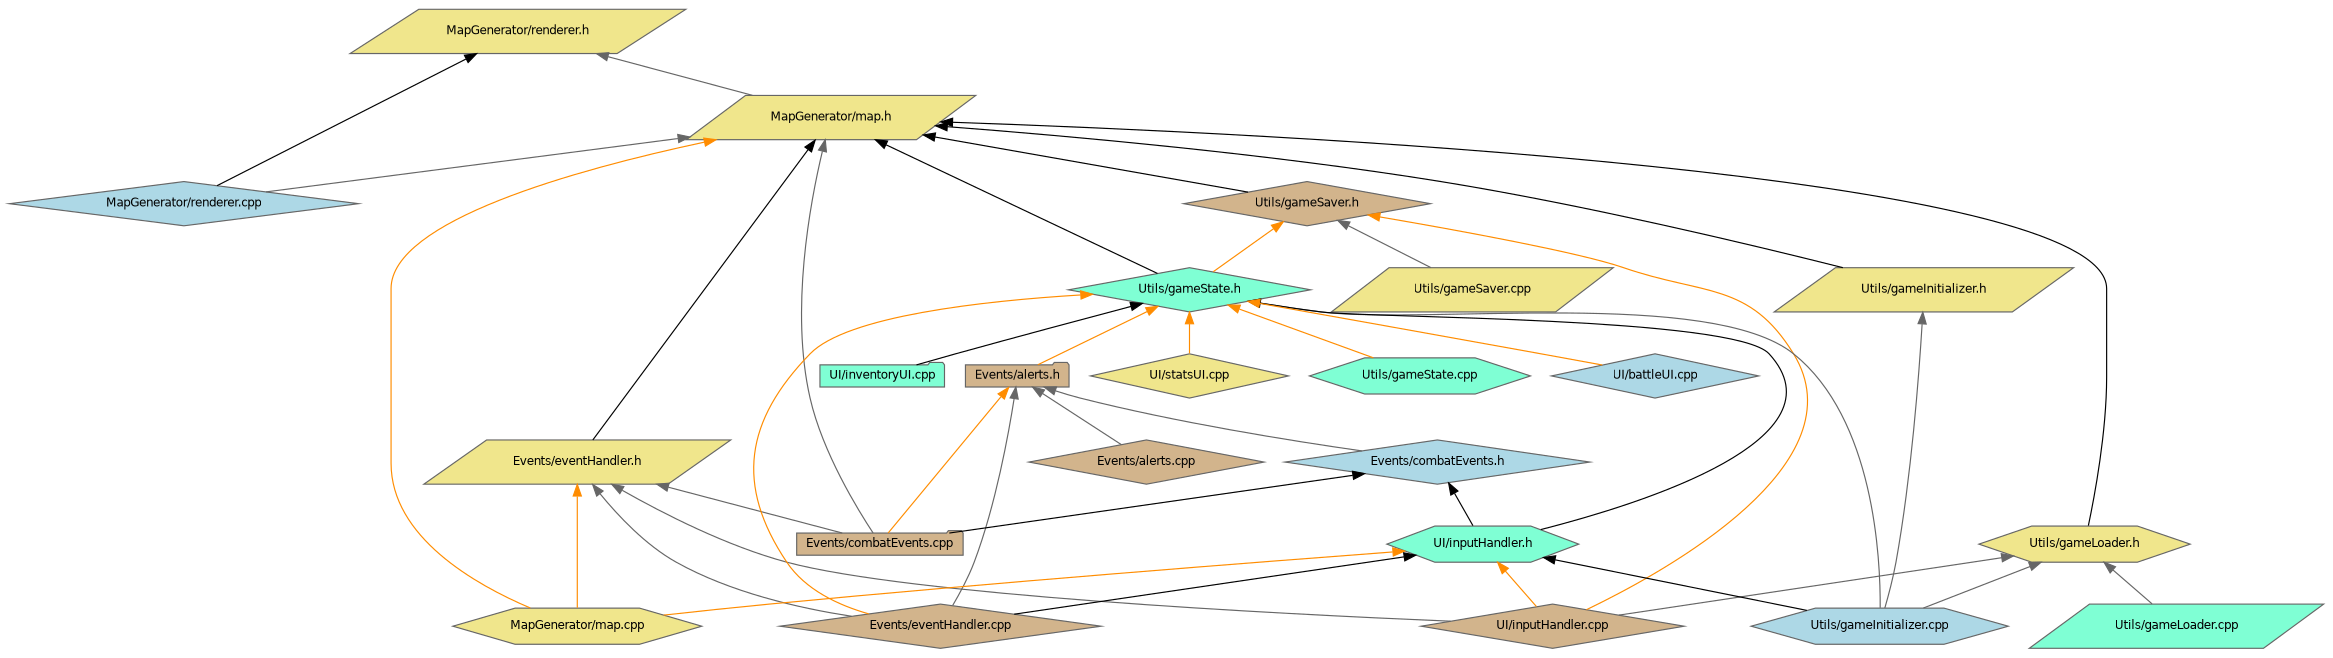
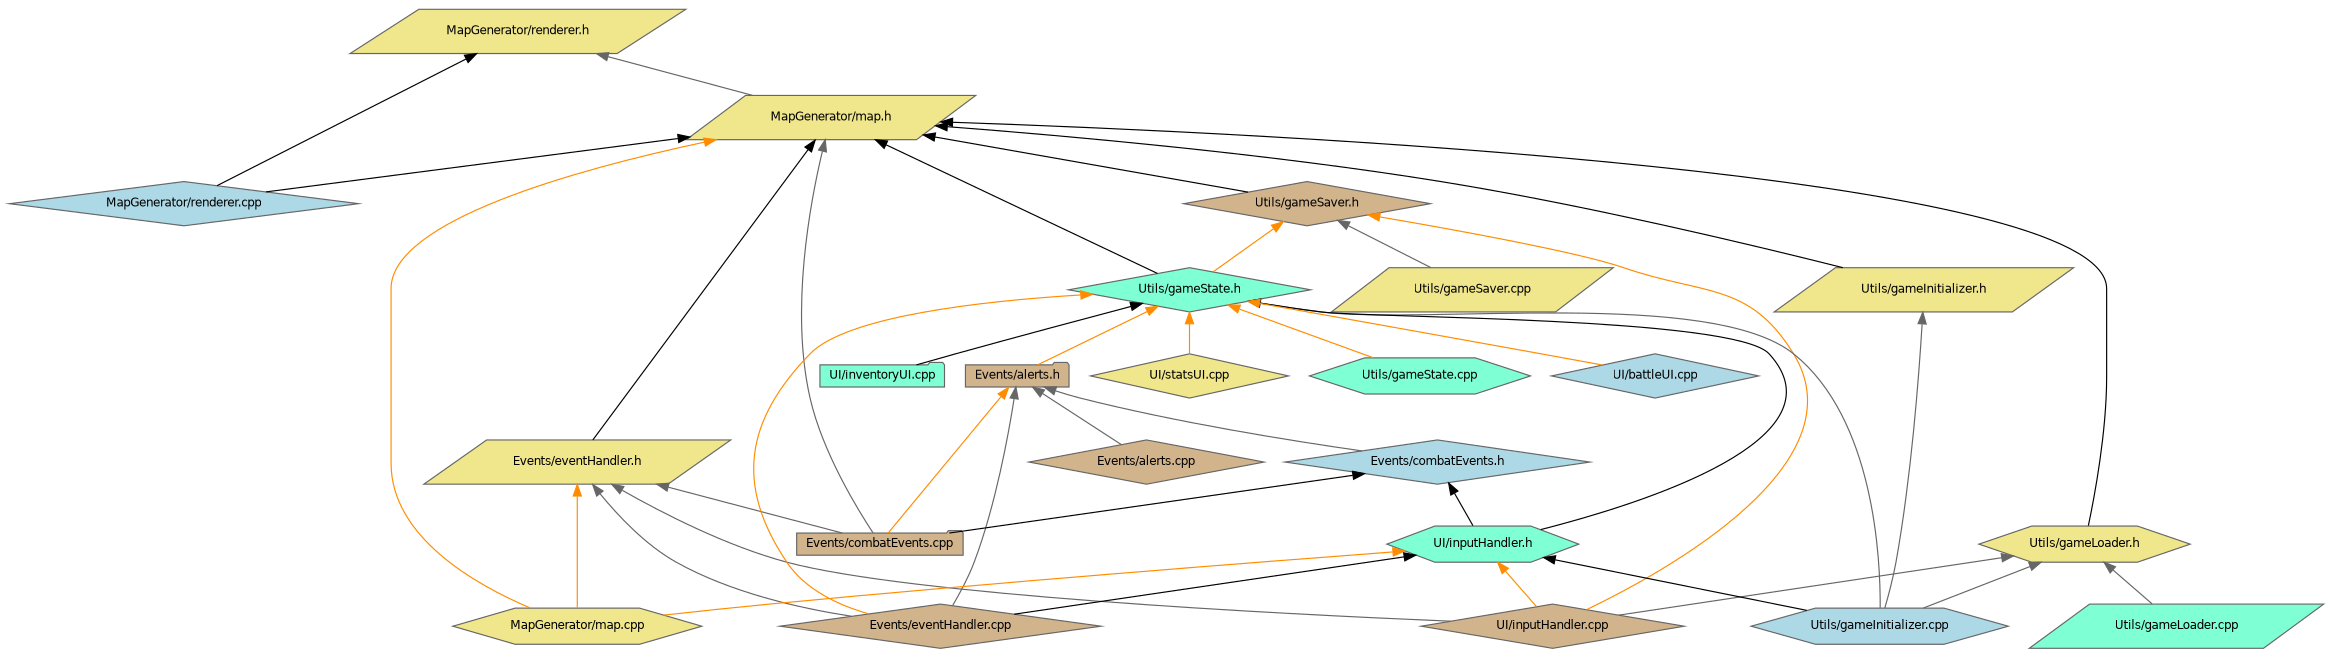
edge "MapGenerator/renderer.cpp" -> "MapGenerator/map.h": color gray40 -> black
